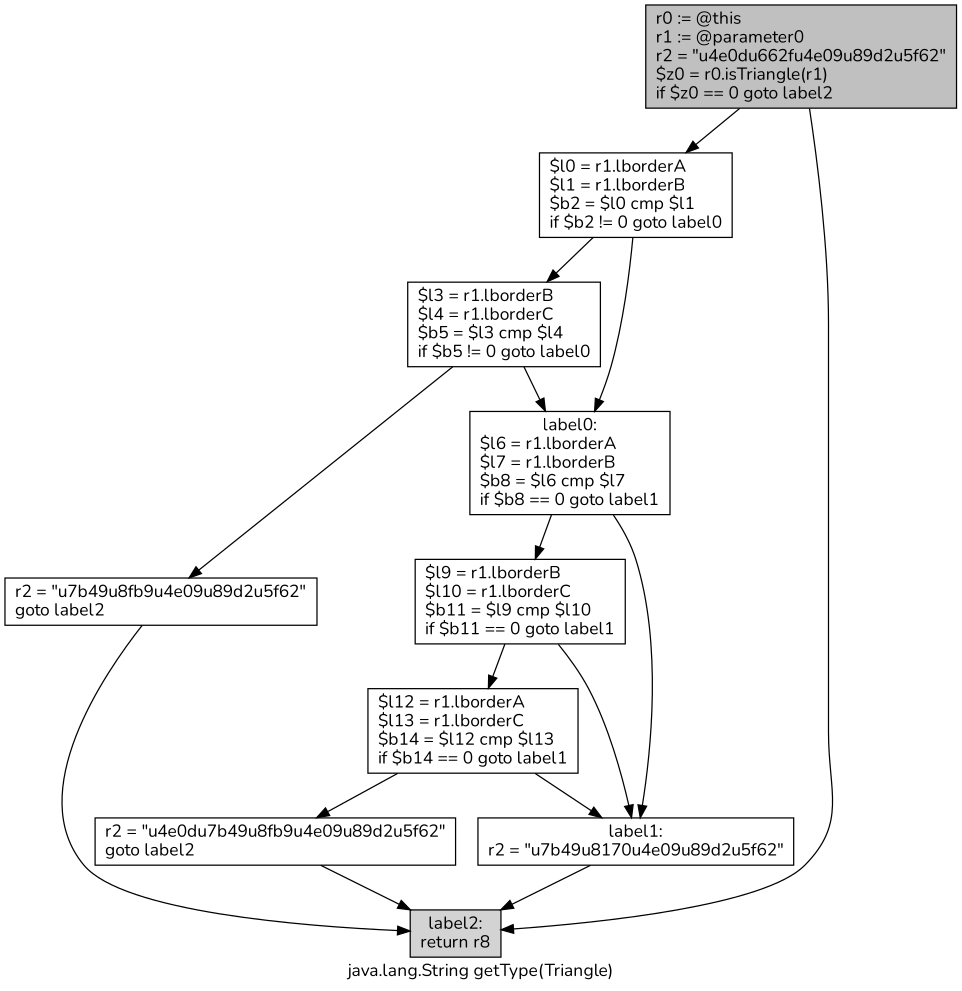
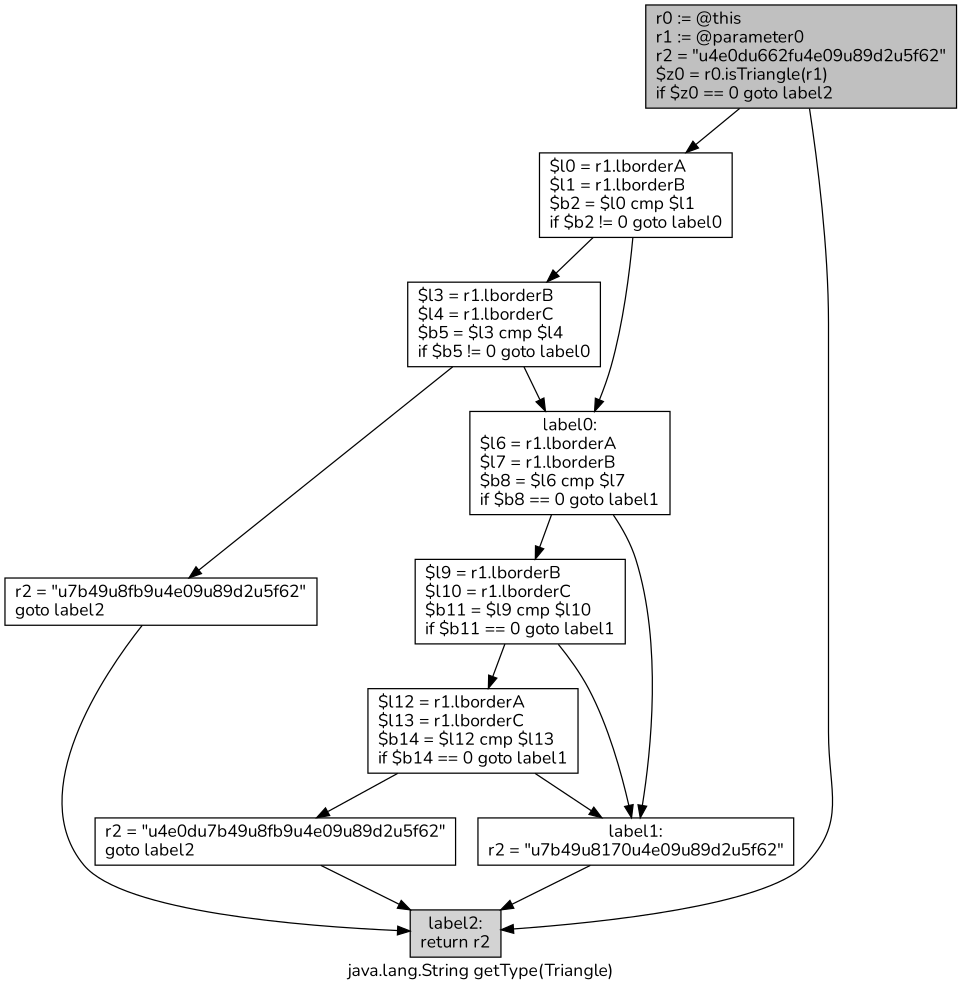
node "label2: return r8": label "label2: return r8" -> "label2: return r2"
